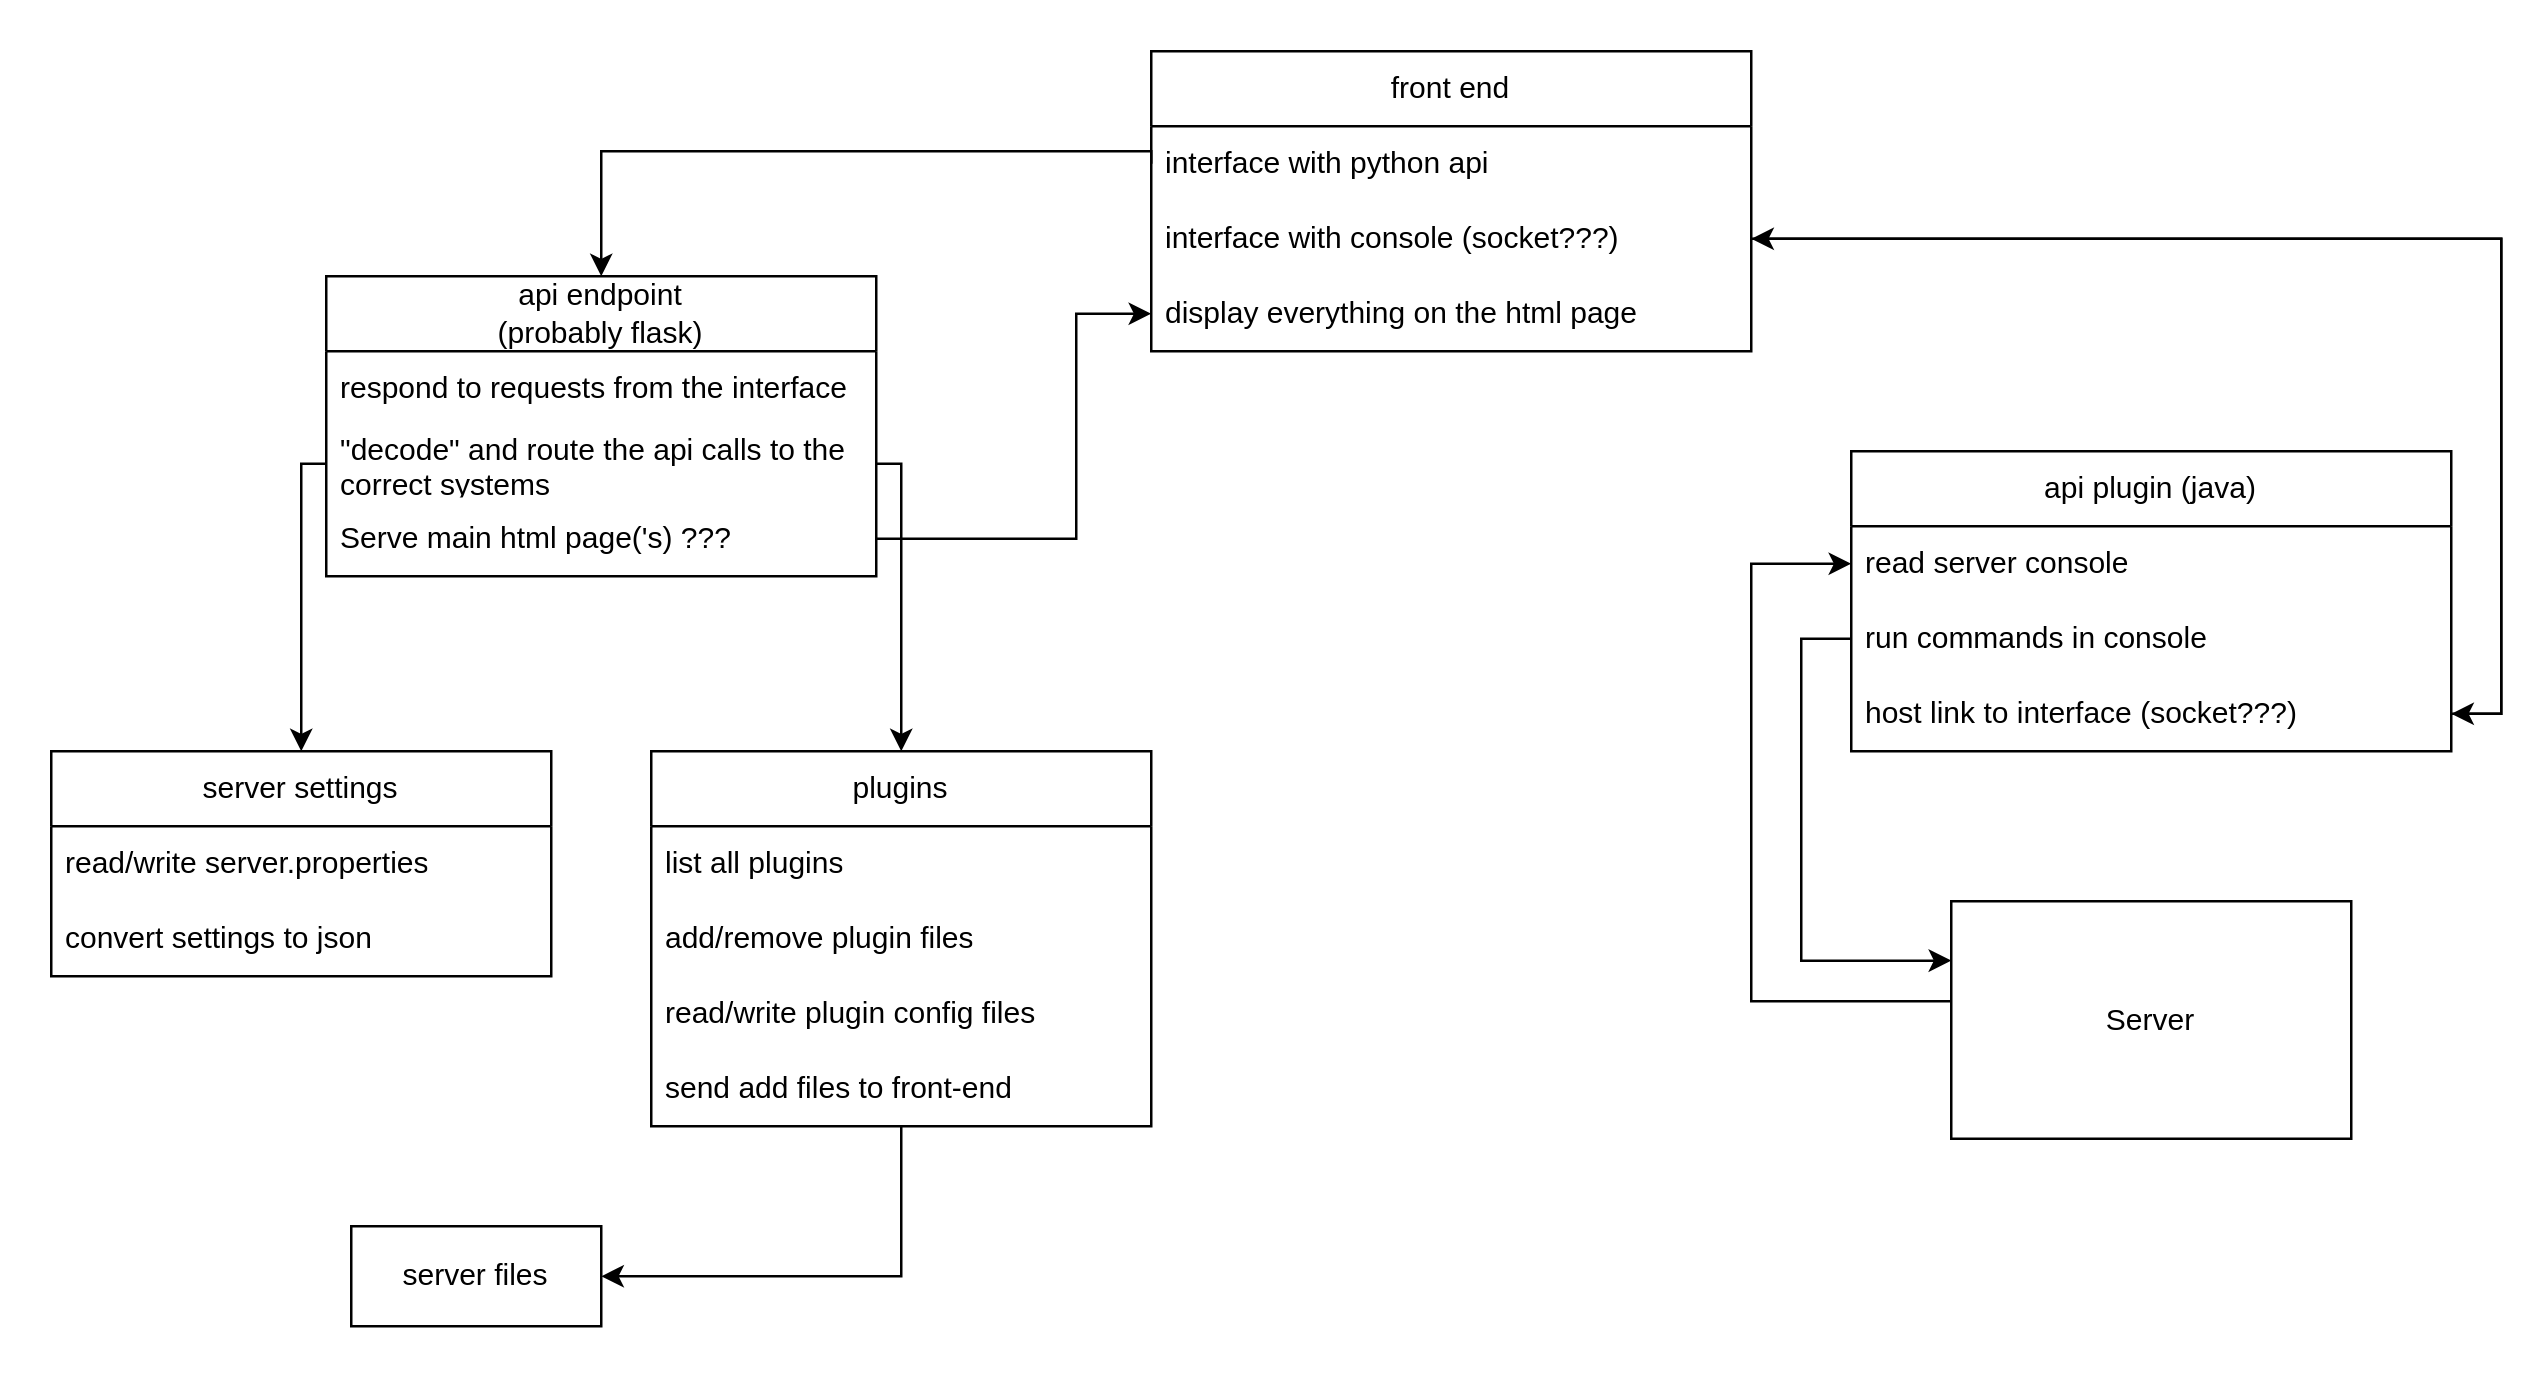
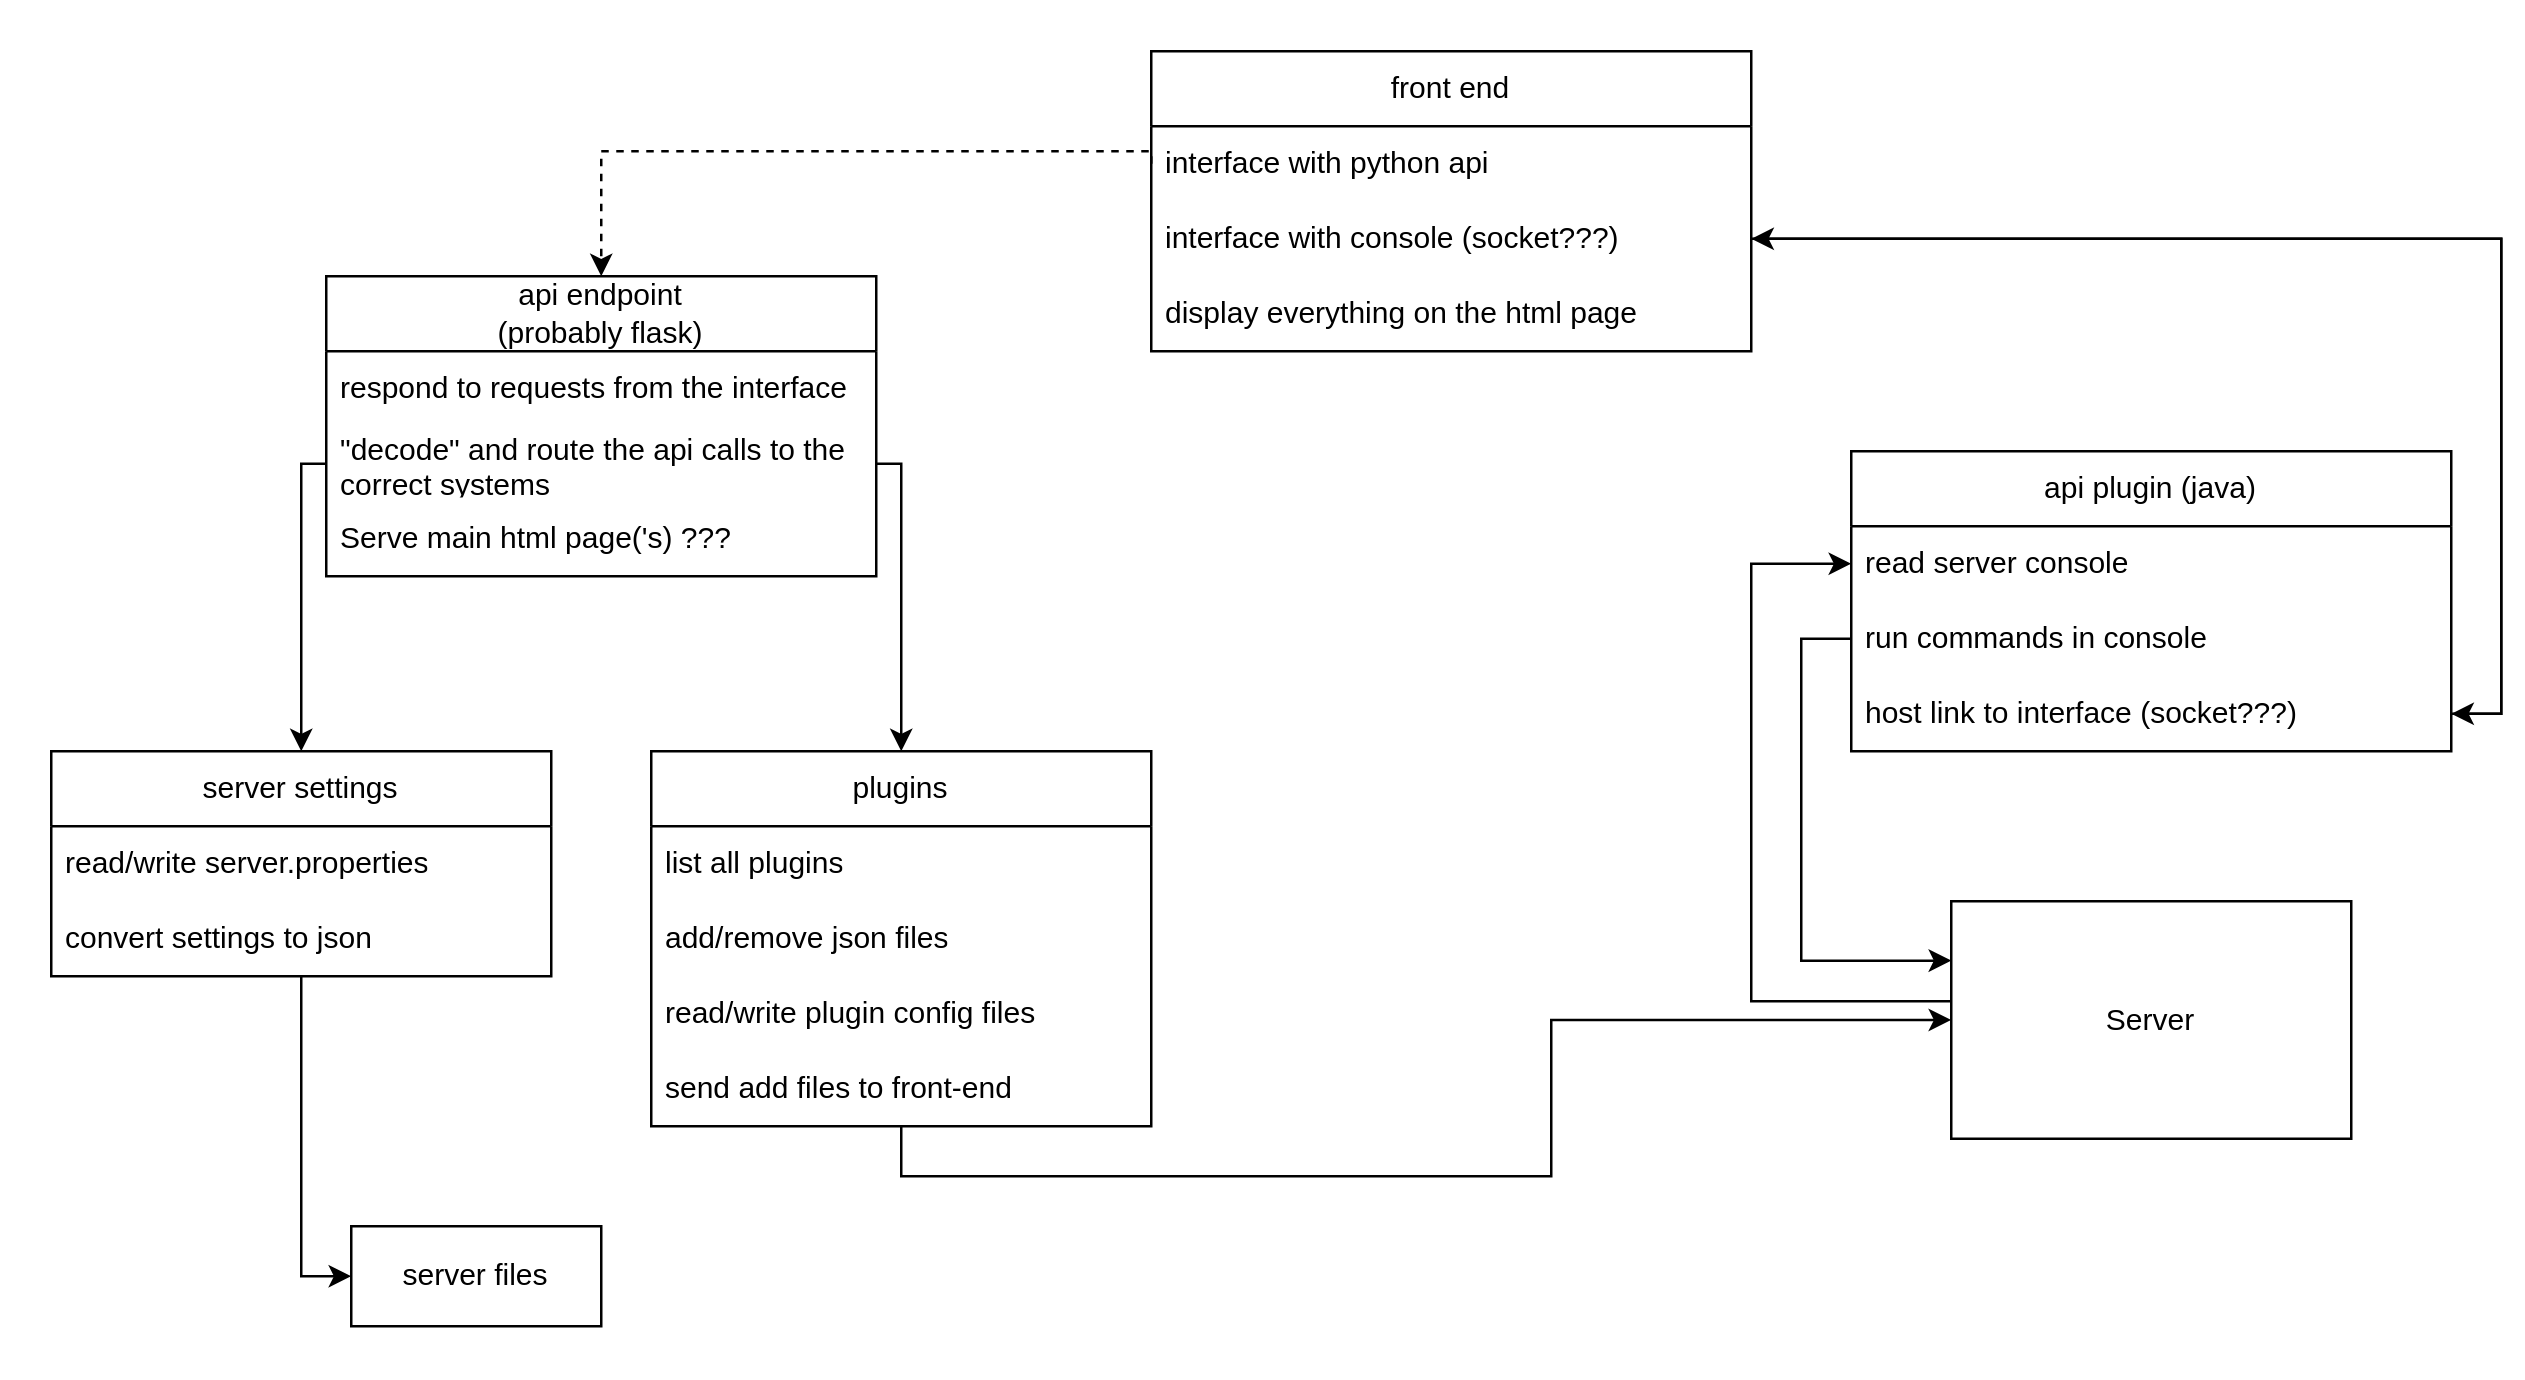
edge "interface with python api" -> "api endpoint (probably flask)": style solid -> dashed
edge "Serve main html page('s) ???" -> "display everything on the html page": removed
node "add/remove plugin files": label "add/remove plugin files" -> "add/remove json files"
edge "server settings" -> "server files": added
edge "plugins" -> "server files": now "plugins" -> "Server"
